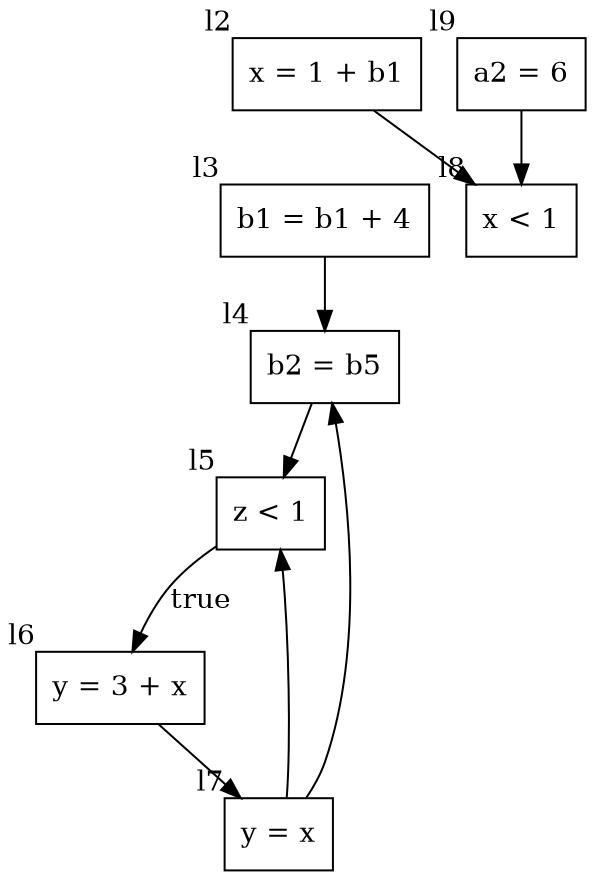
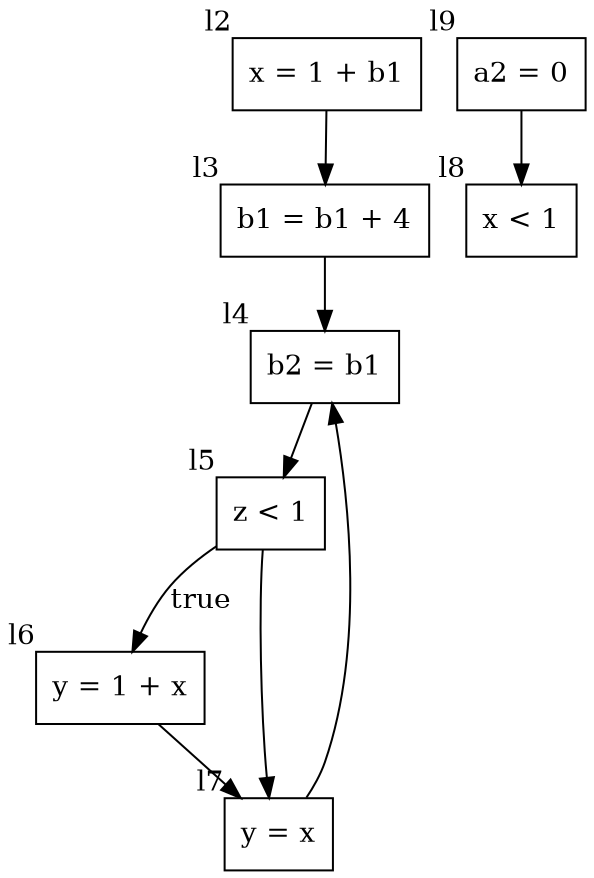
node "a2 = 6 l9": label "a2 = 6 l9" -> "a2 = 0 l9"
edge "x = 1 + b1 l2" -> "x < 1 l8": now "x = 1 + b1 l2" -> "b1 = b1 + 4 l3"
node "b2 = b5 l4": label "b2 = b5 l4" -> "b2 = b1 l4"
edge "y = x l7" -> "z < 1 l5": reversed
node "y = 3 + x l6": label "y = 3 + x l6" -> "y = 1 + x l6"
